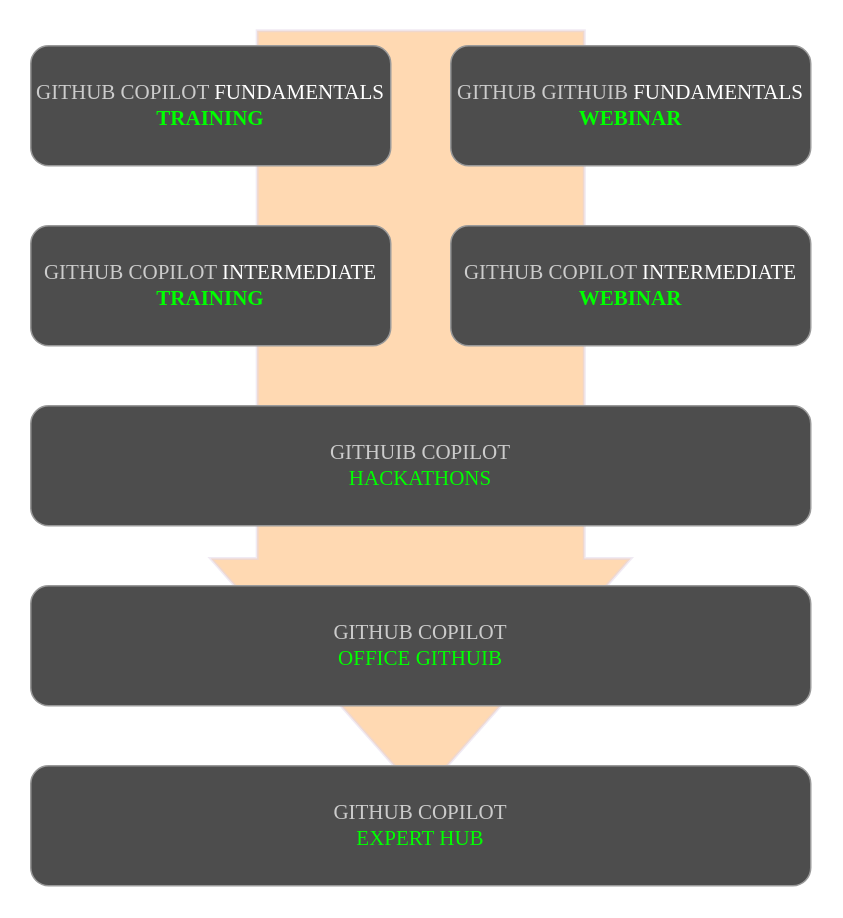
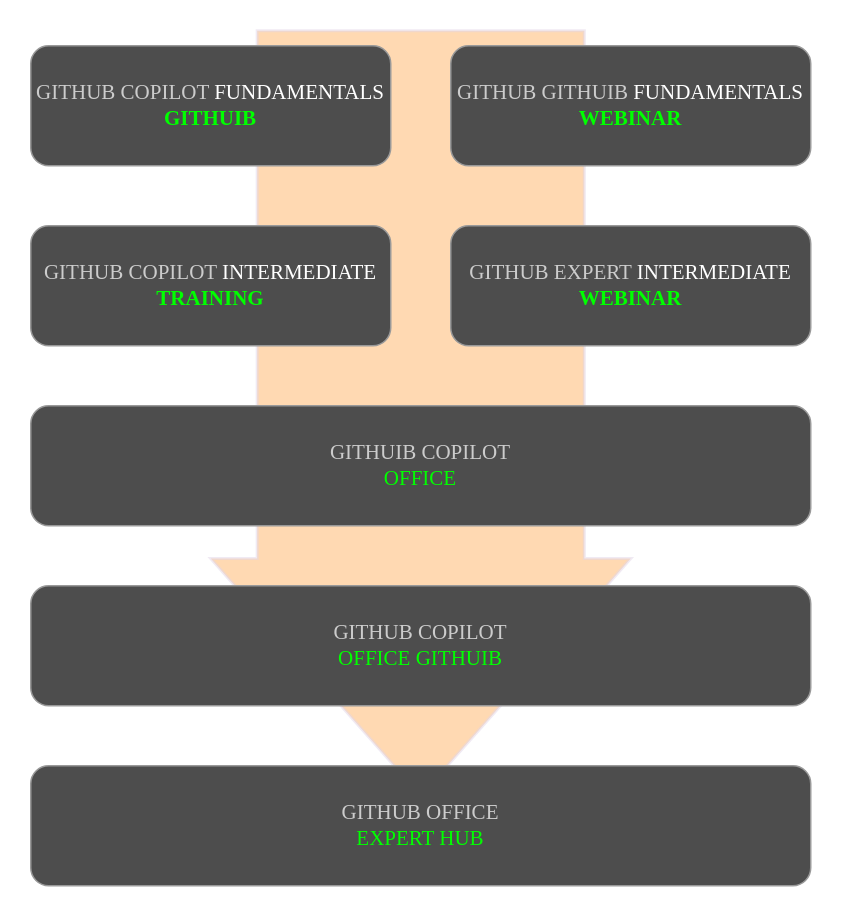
node "GITHUB COPILOT FUNDAMENTALSTRAINING": label "GITHUB COPILOT FUNDAMENTALSTRAINING" -> "GITHUB COPILOT FUNDAMENTALSGITHUIB"
node "GITHUB COPILOT INTERMEDIATEWEBINAR": label "GITHUB COPILOT INTERMEDIATEWEBINAR" -> "GITHUB EXPERT INTERMEDIATEWEBINAR"
node "GITHUIB COPILOTHACKATHONS": label "GITHUIB COPILOTHACKATHONS" -> "GITHUIB COPILOTOFFICE"
node "GITHUB COPILOT EXPERT HUB": label "GITHUB COPILOT EXPERT HUB" -> "GITHUB OFFICE EXPERT HUB"
